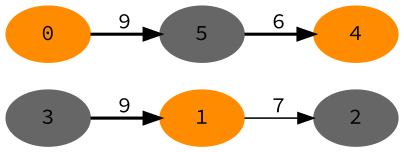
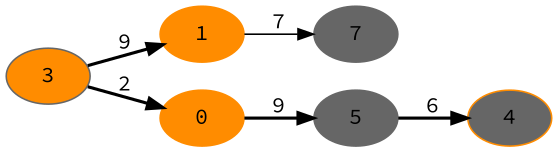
node "4": fillcolor darkorange -> gray40
edge "3" -> "0": added, label "2"
node "3": fillcolor gray40 -> darkorange
node "2": label "2" -> "7"
